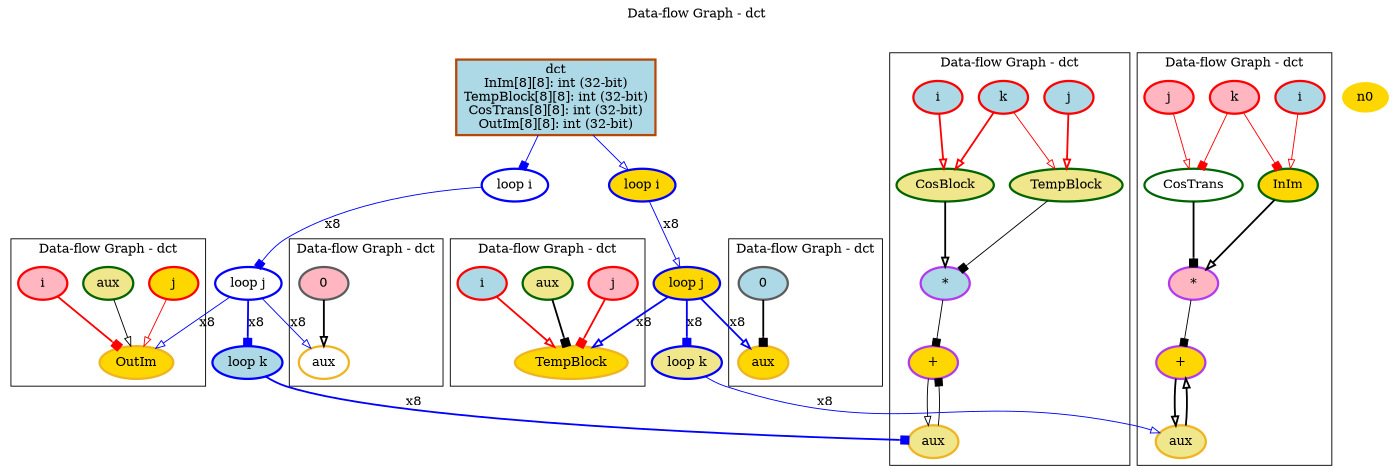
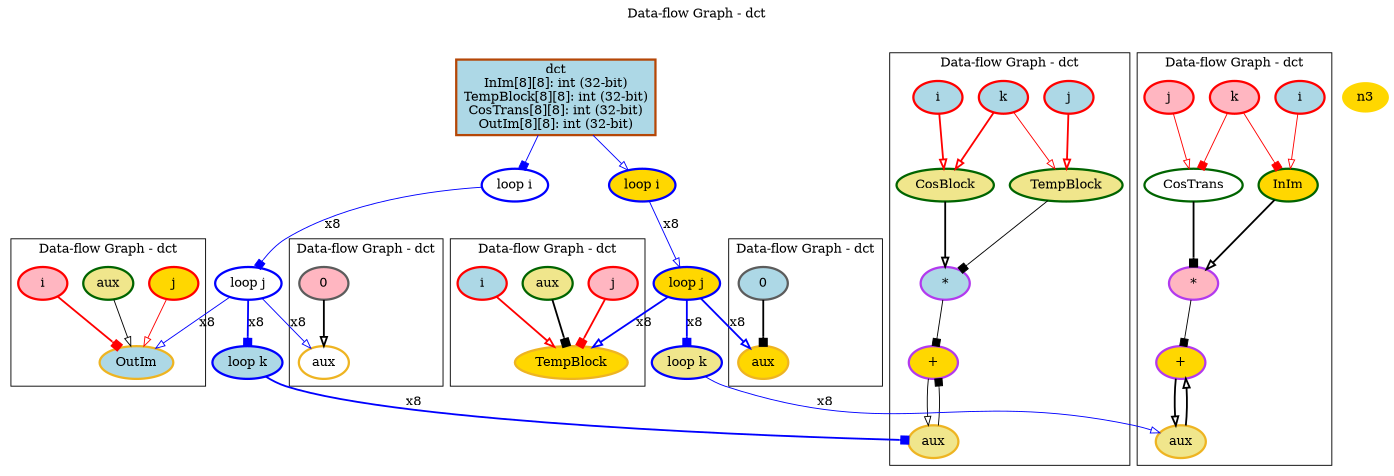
node "n0": label "n0" -> "n3"
node "OutIm": fillcolor gold -> lightblue
